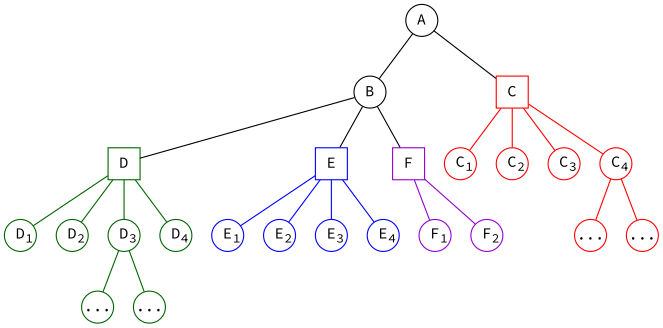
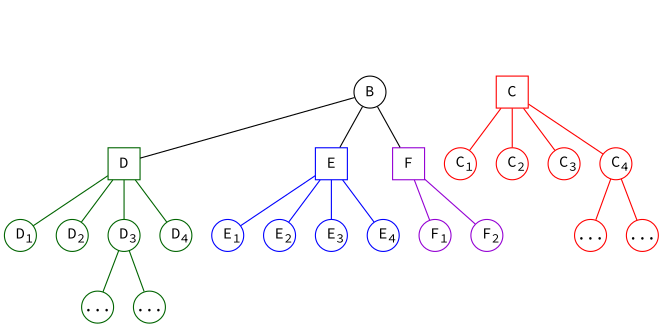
node "A": removed
